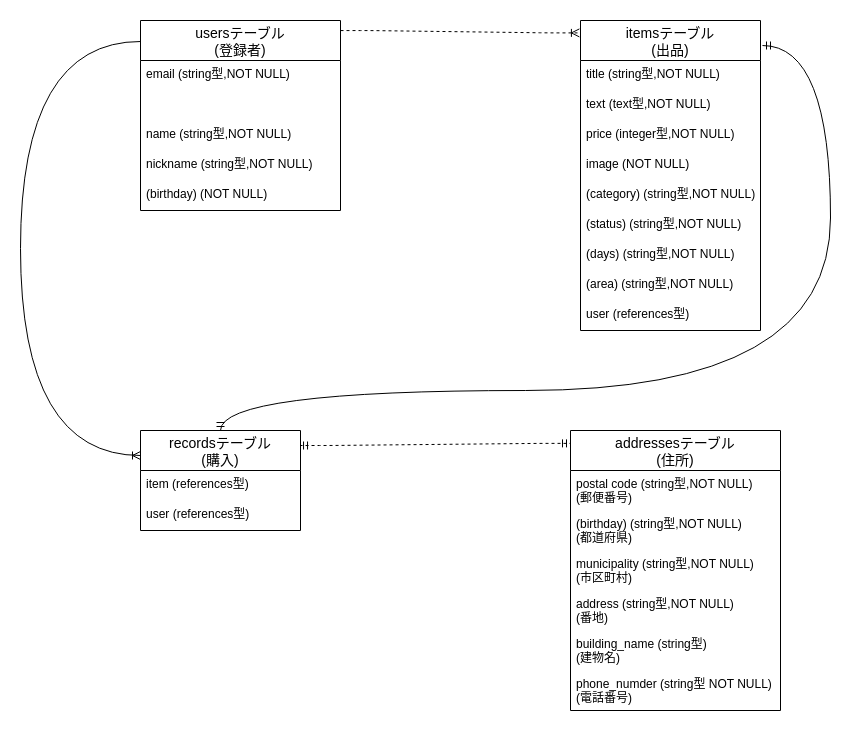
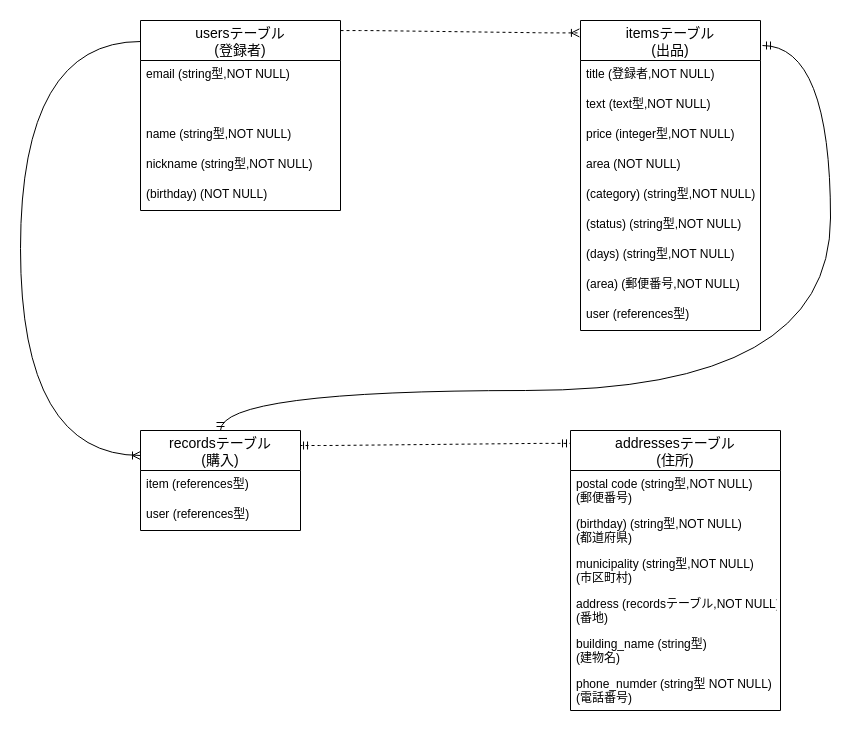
node "title (string型,NOT NULL)": label "title (string型,NOT NULL)" -> "title (登録者,NOT NULL)"
node "image (NOT NULL)": label "image (NOT NULL)" -> "area (NOT NULL)"
node "(area) (string型,NOT NULL)": label "(area) (string型,NOT NULL)" -> "(area) (郵便番号,NOT NULL)"
node "address (string型,NOT NULL) (番地)": label "address (string型,NOT NULL) (番地)" -> "address (recordsテーブル,NOT NULL) (番地)"
